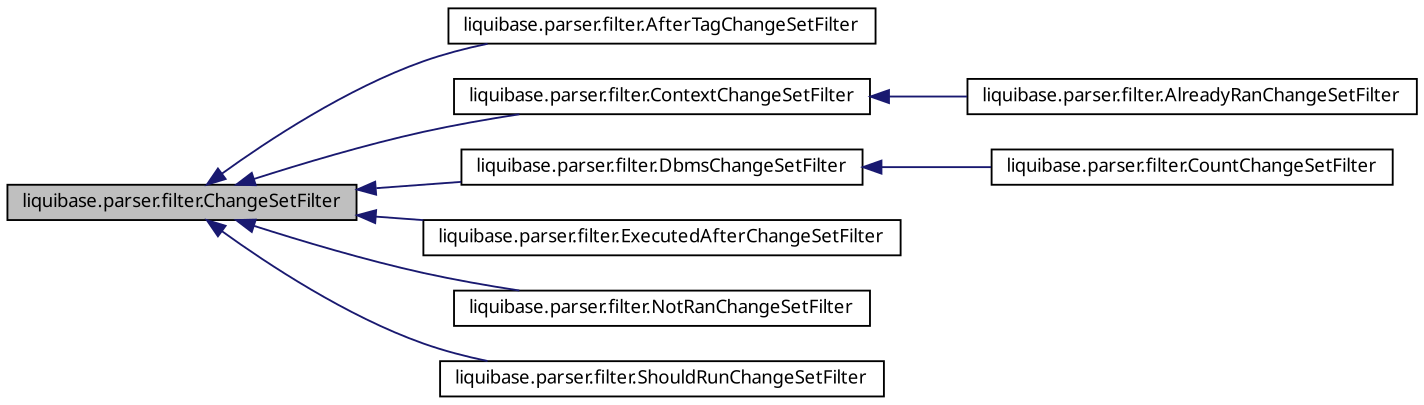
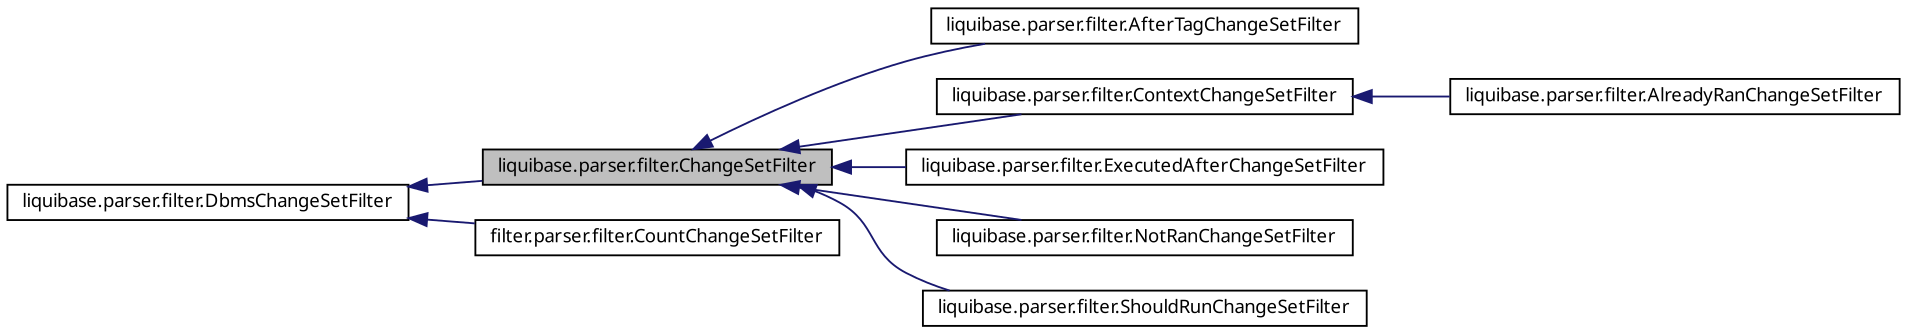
node "liquibase.parser.filter.CountChangeSetFilter": label "liquibase.parser.filter.CountChangeSetFilter" -> "filter.parser.filter.CountChangeSetFilter"
edge "liquibase.parser.filter.DbmsChangeSetFilter" -> "liquibase.parser.filter.ChangeSetFilter": reversed
